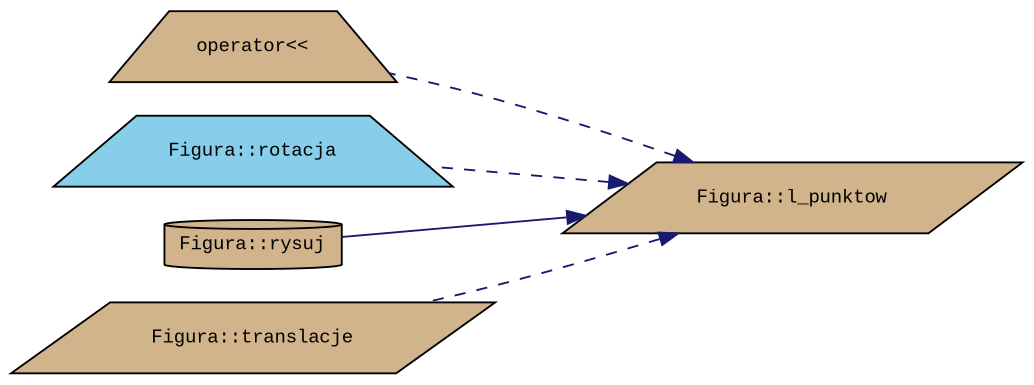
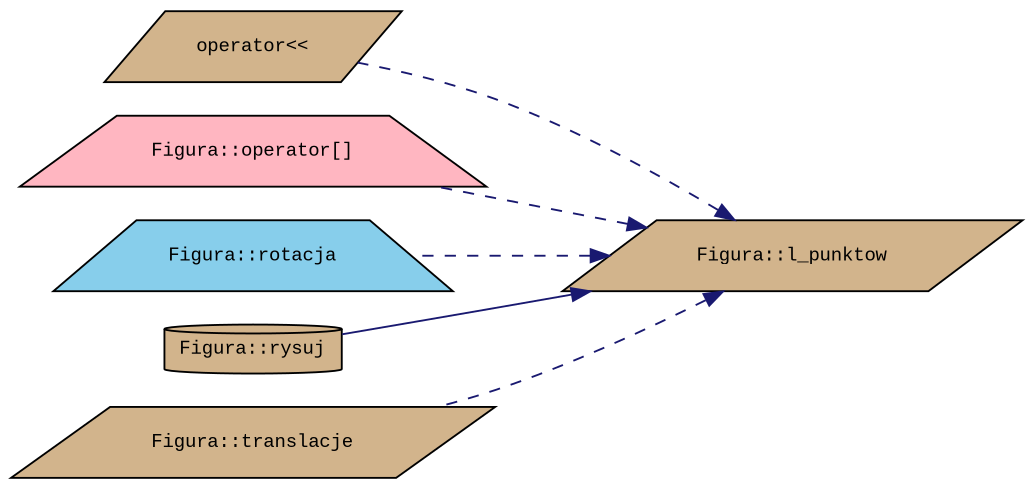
node "operator<<": shape trapezium -> parallelogram
node "Figura::operator[]": added
